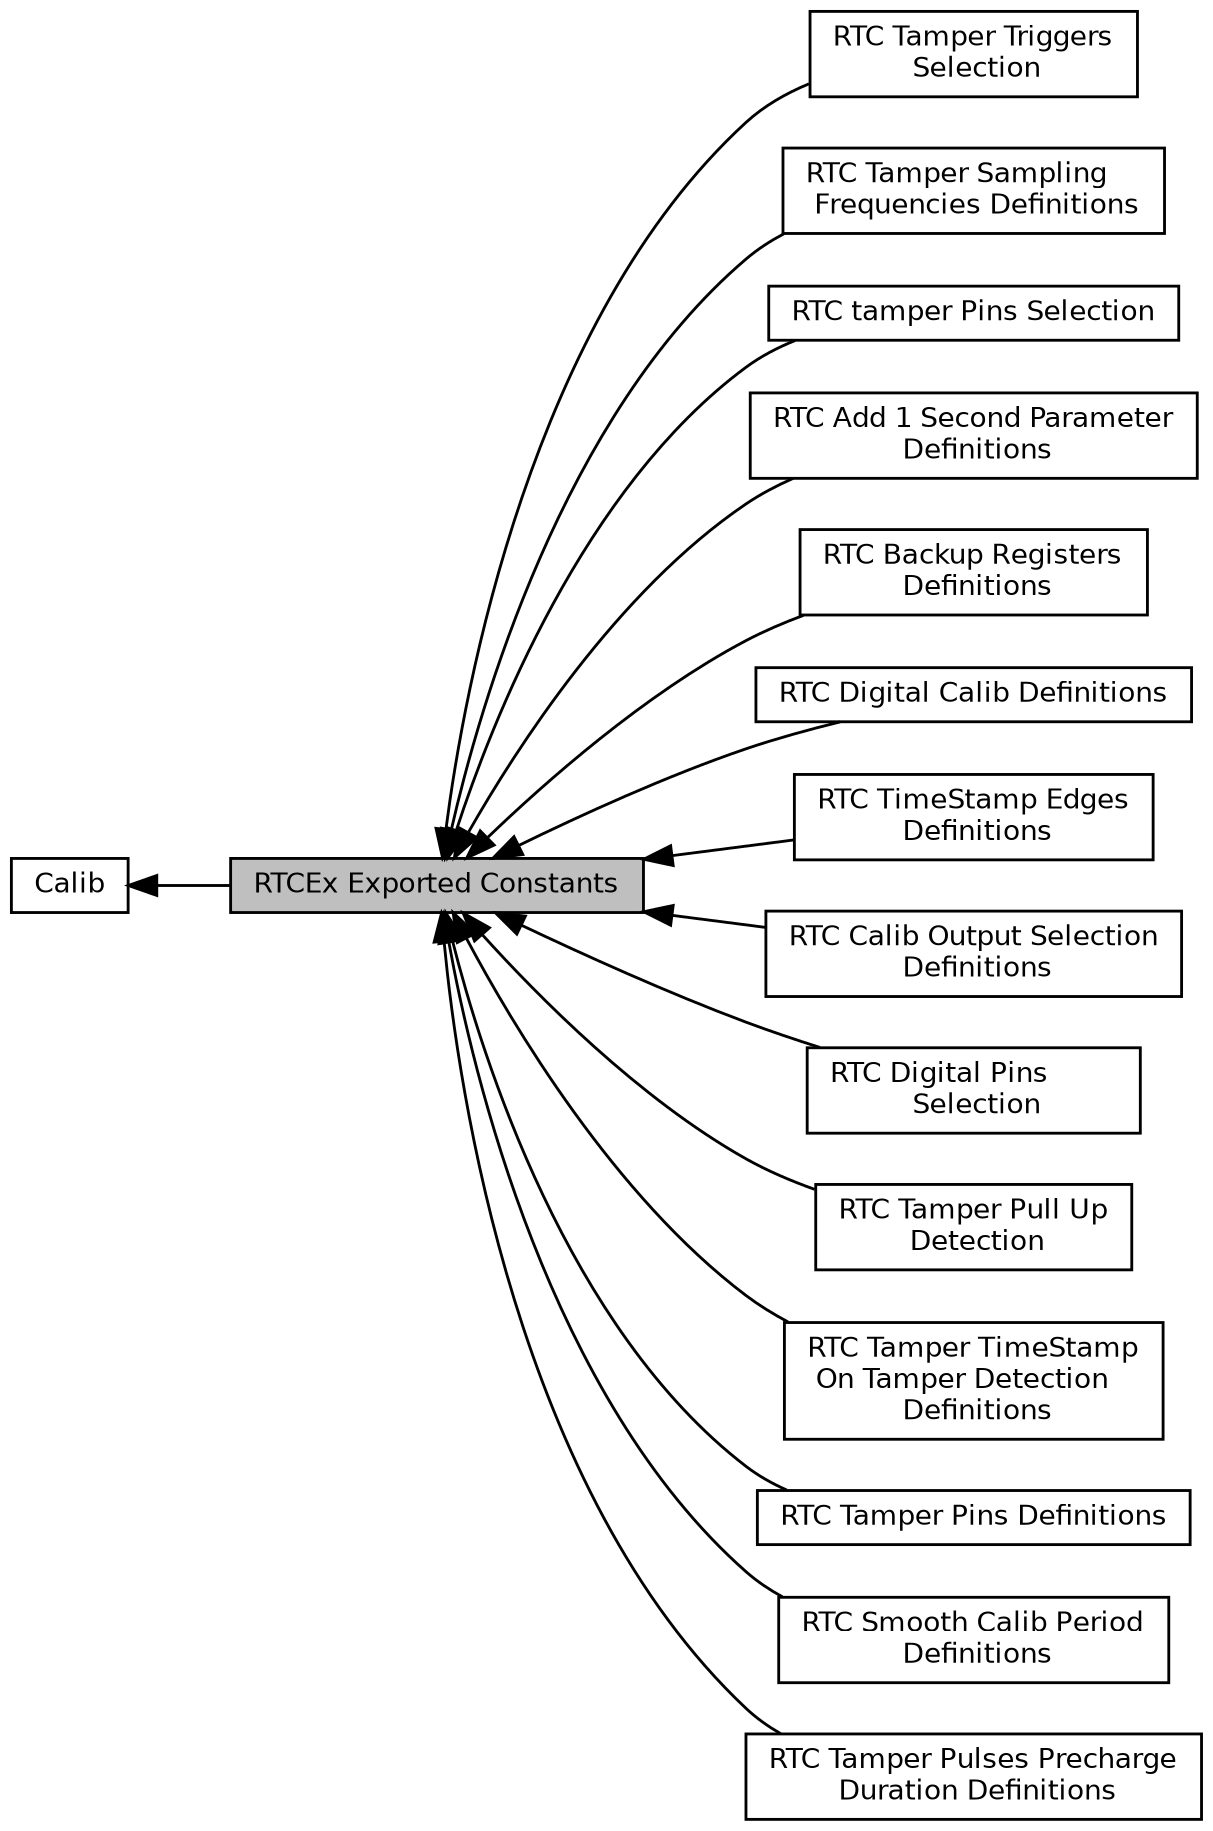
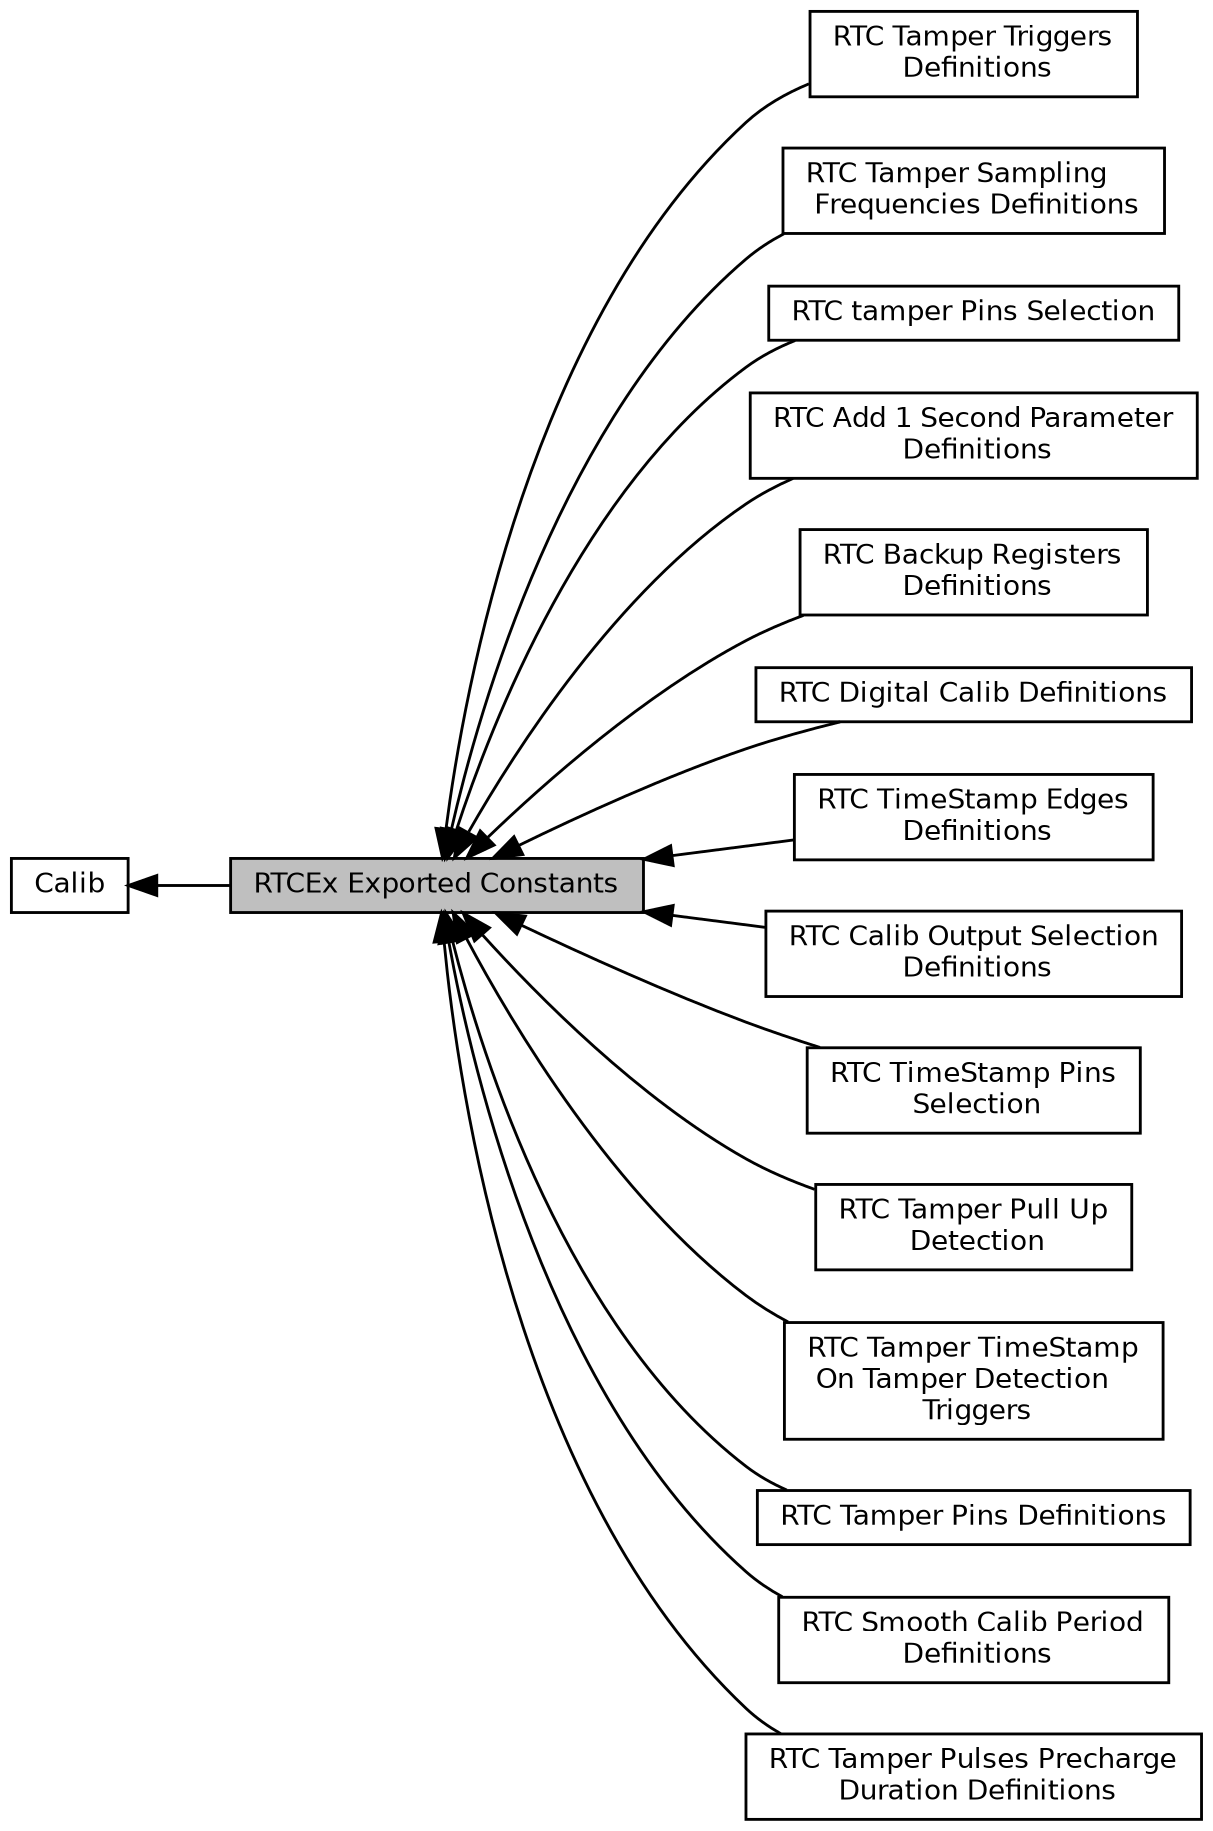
node "RTC Tamper Triggers Selection": label "RTC Tamper Triggers Selection" -> "RTC Tamper Triggers Definitions"
node "RTC Digital Pins Selection": label "RTC Digital Pins Selection" -> "RTC TimeStamp Pins Selection"
node "RTC Tamper TimeStamp On Tamper Detection Definitions": label "RTC Tamper TimeStamp On Tamper Detection Definitions" -> "RTC Tamper TimeStamp On Tamper Detection Triggers"
